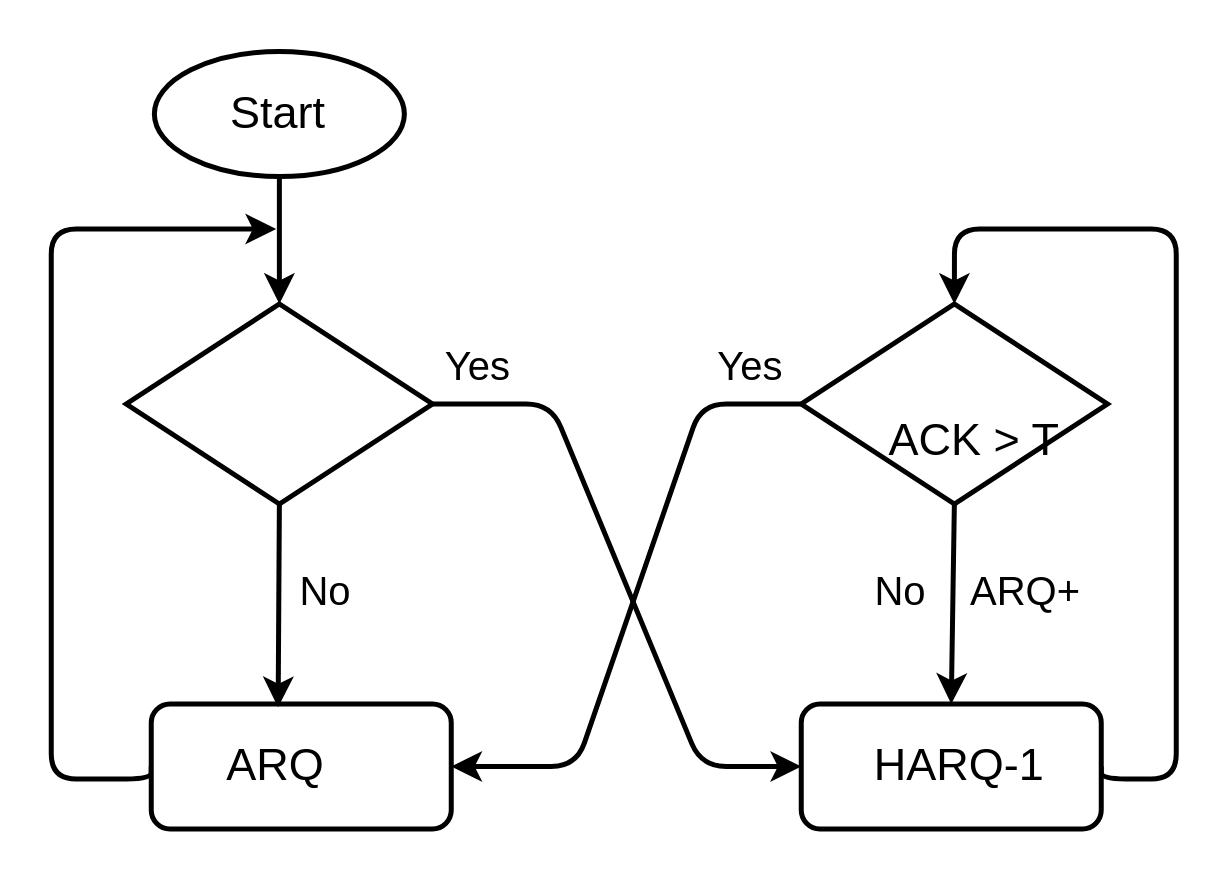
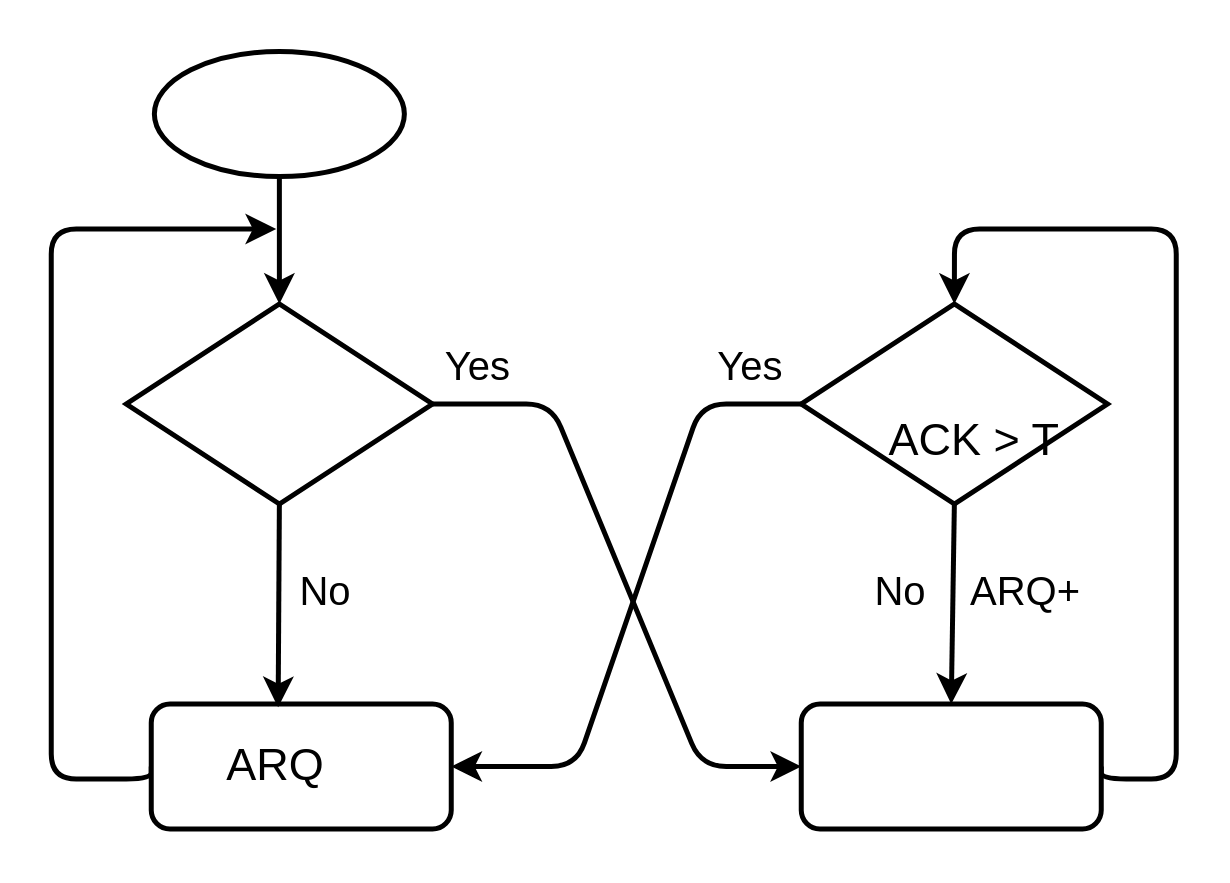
node "Start": removed
node "HARQ-1": removed
